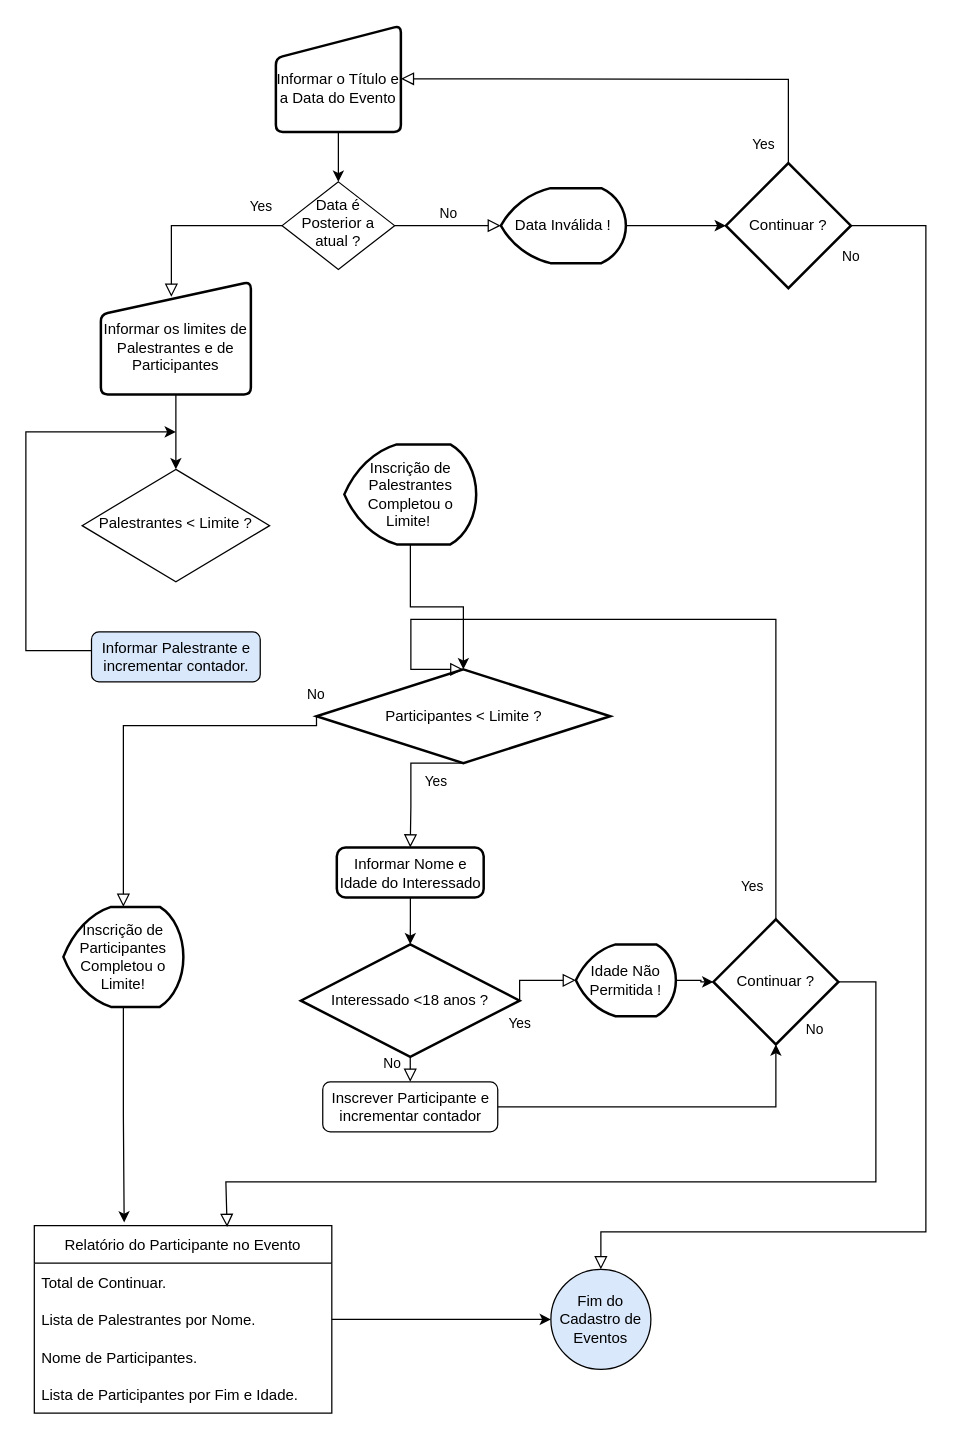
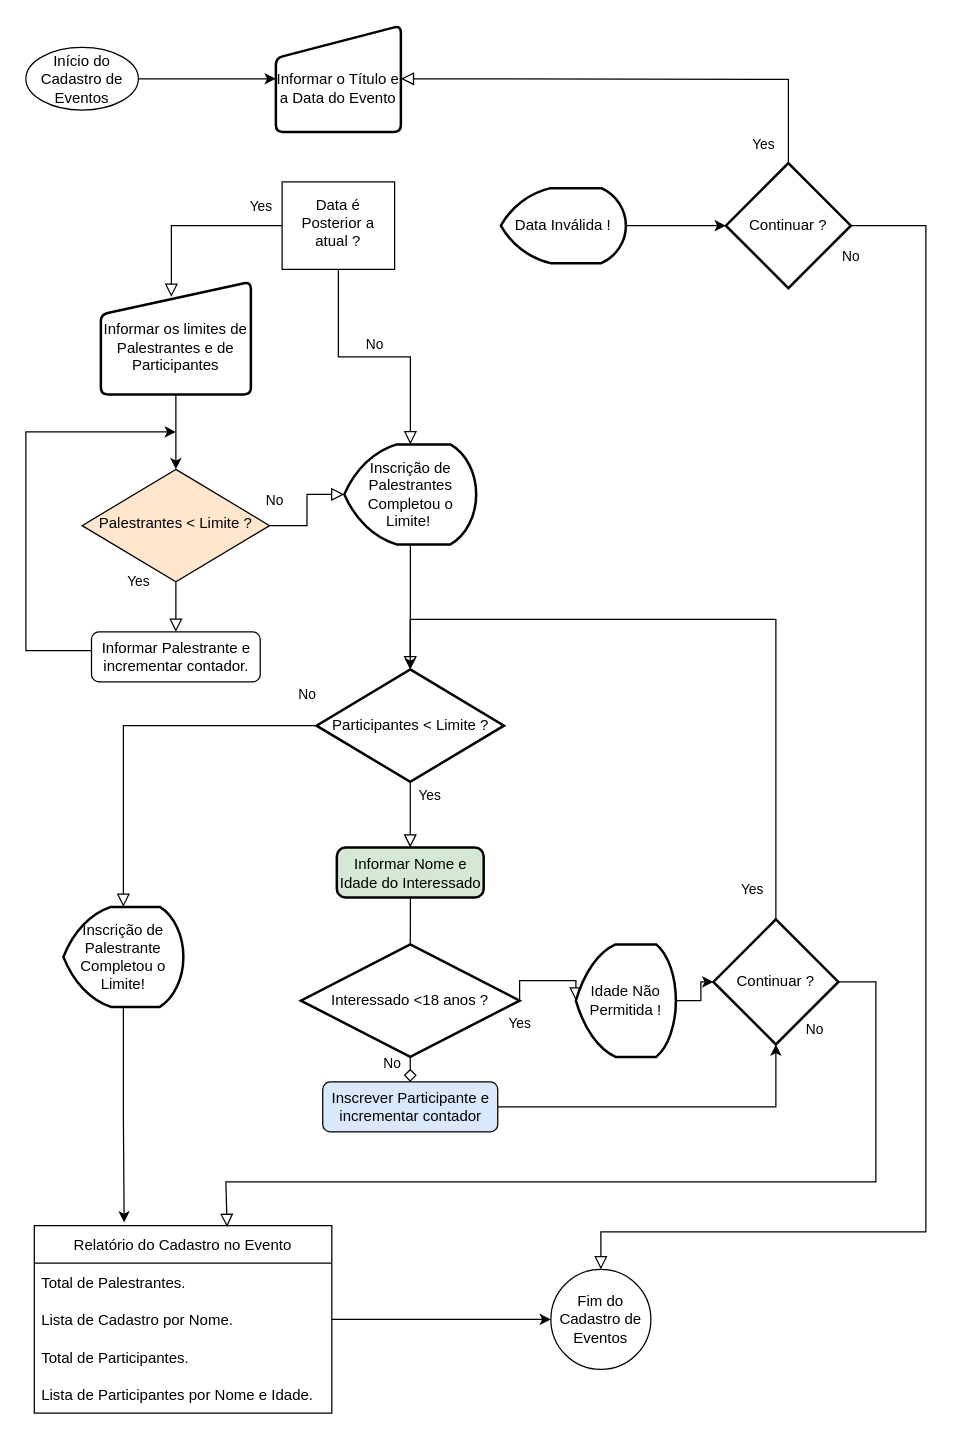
node "Início do Cadastro de Eventos": added
edge "Início do Cadastro de Eventos" -> "Informar o Título e a Data do Evento": added
edge "Informar o Título e a Data do Evento" -> "Data é Posterior a atual ?": removed
node "Data é Posterior a atual ?": shape diamond -> rectangle
edge "Data é Posterior a atual ?" -> "Data Inválida !": now "Data é Posterior a atual ?" -> "Inscrição de Palestrantes Completou o Limite!"
edge "Palestrantes < Limite ?" -> "Inscrição de Palestrantes Completou o Limite!": added, label "No"
node "Palestrantes < Limite ?": fillcolor #ffffff -> #ffe6cc
edge "Palestrantes < Limite ?" -> "Informar Palestrante e incrementar contador.": added, label "Yes"
node "Informar Palestrante e incrementar contador.": fillcolor #dae8fc -> #ffffff
node "Participantes < Limite ?": size 294x94 -> 188x113
node "Informar Nome e Idade do Interessado": fillcolor #ffffff -> #d5e8d4
edge "Informar Nome e Idade do Interessado" -> "Interessado <18 anos ?": arrowhead classic -> none
node "Inscrição de Participantes Completou o Limite!": label "Inscrição de Participantes Completou o Limite!" -> "Inscrição de Palestrante Completou o Limite!"
node "Idade Não Permitida !": size 100x72 -> 100x113
edge "Interessado <18 anos ?" -> "Inscrever Participante e incrementar contador": arrowhead block -> diamond
node "Inscrever Participante e incrementar contador": fillcolor #ffffff -> #dae8fc
node "Relatório do Participante no Evento": label "Relatório do Participante no Evento" -> "Relatório do Cadastro no Evento"
node "Total de Continuar.": label "Total de Continuar." -> "Total de Palestrantes."
node "Fim do Cadastro de Eventos": fillcolor #dae8fc -> #ffffff
node "Lista de Palestrantes por Nome.": label "Lista de Palestrantes por Nome." -> "Lista de Cadastro por Nome."
node "Nome de Participantes.": label "Nome de Participantes." -> "Total de Participantes."
node "Lista de Participantes por Fim e Idade.": label "Lista de Participantes por Fim e Idade." -> "Lista de Participantes por Nome e Idade."
